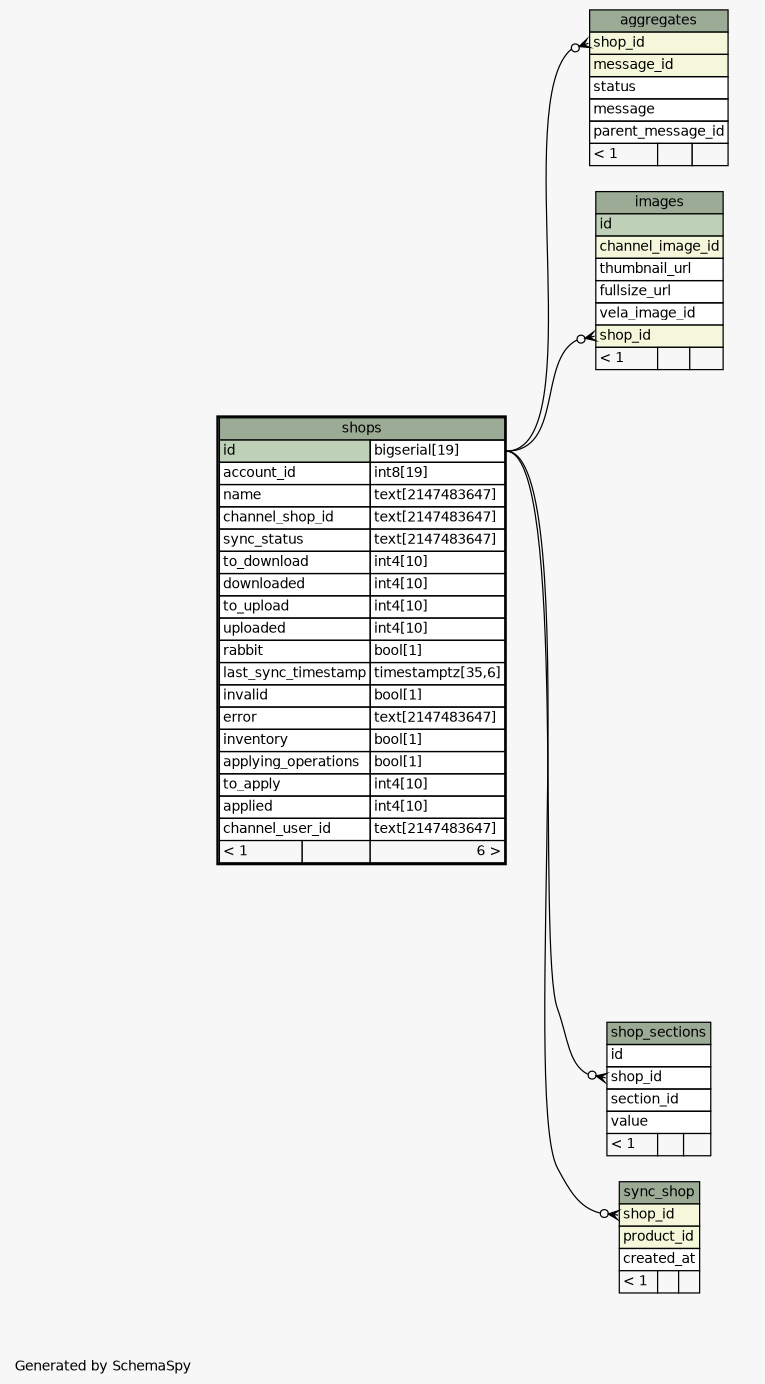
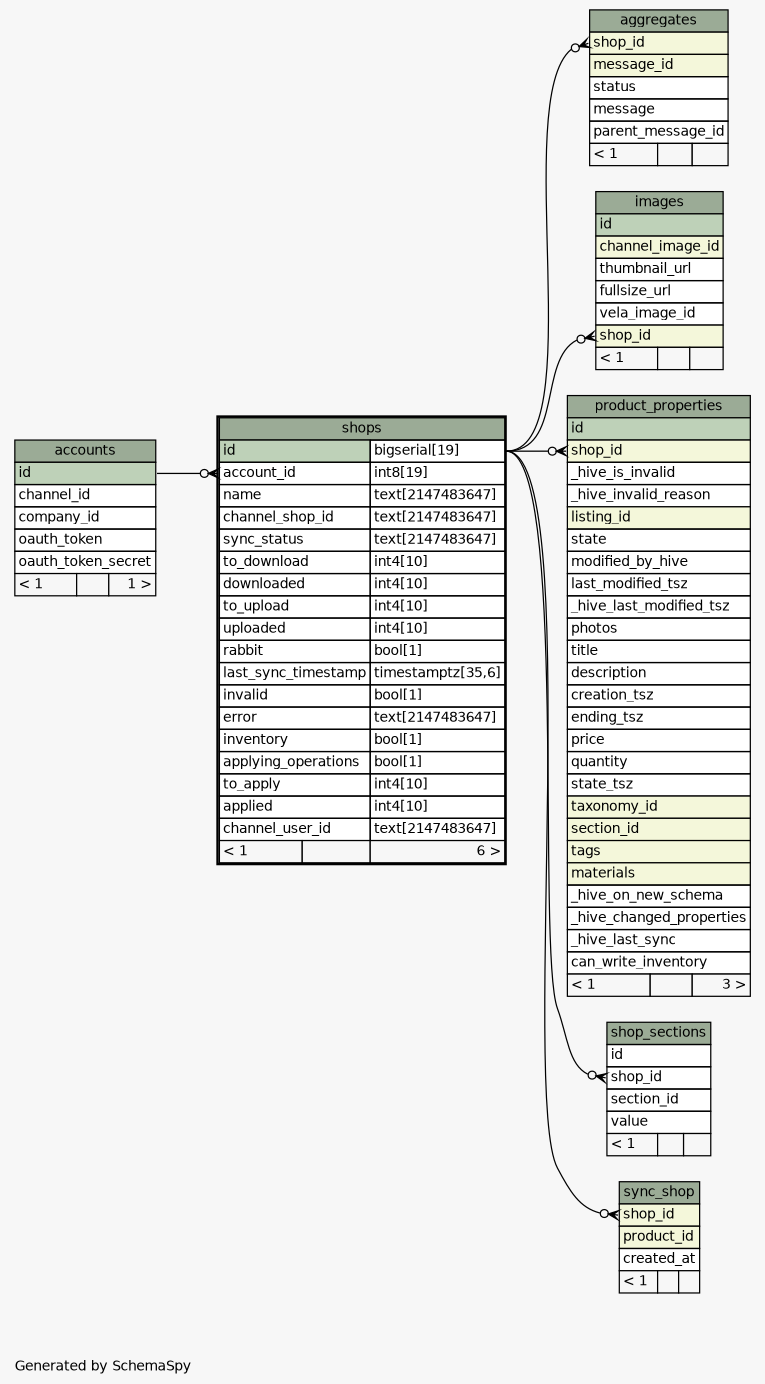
node "accounts": added
node "product_properties": added
